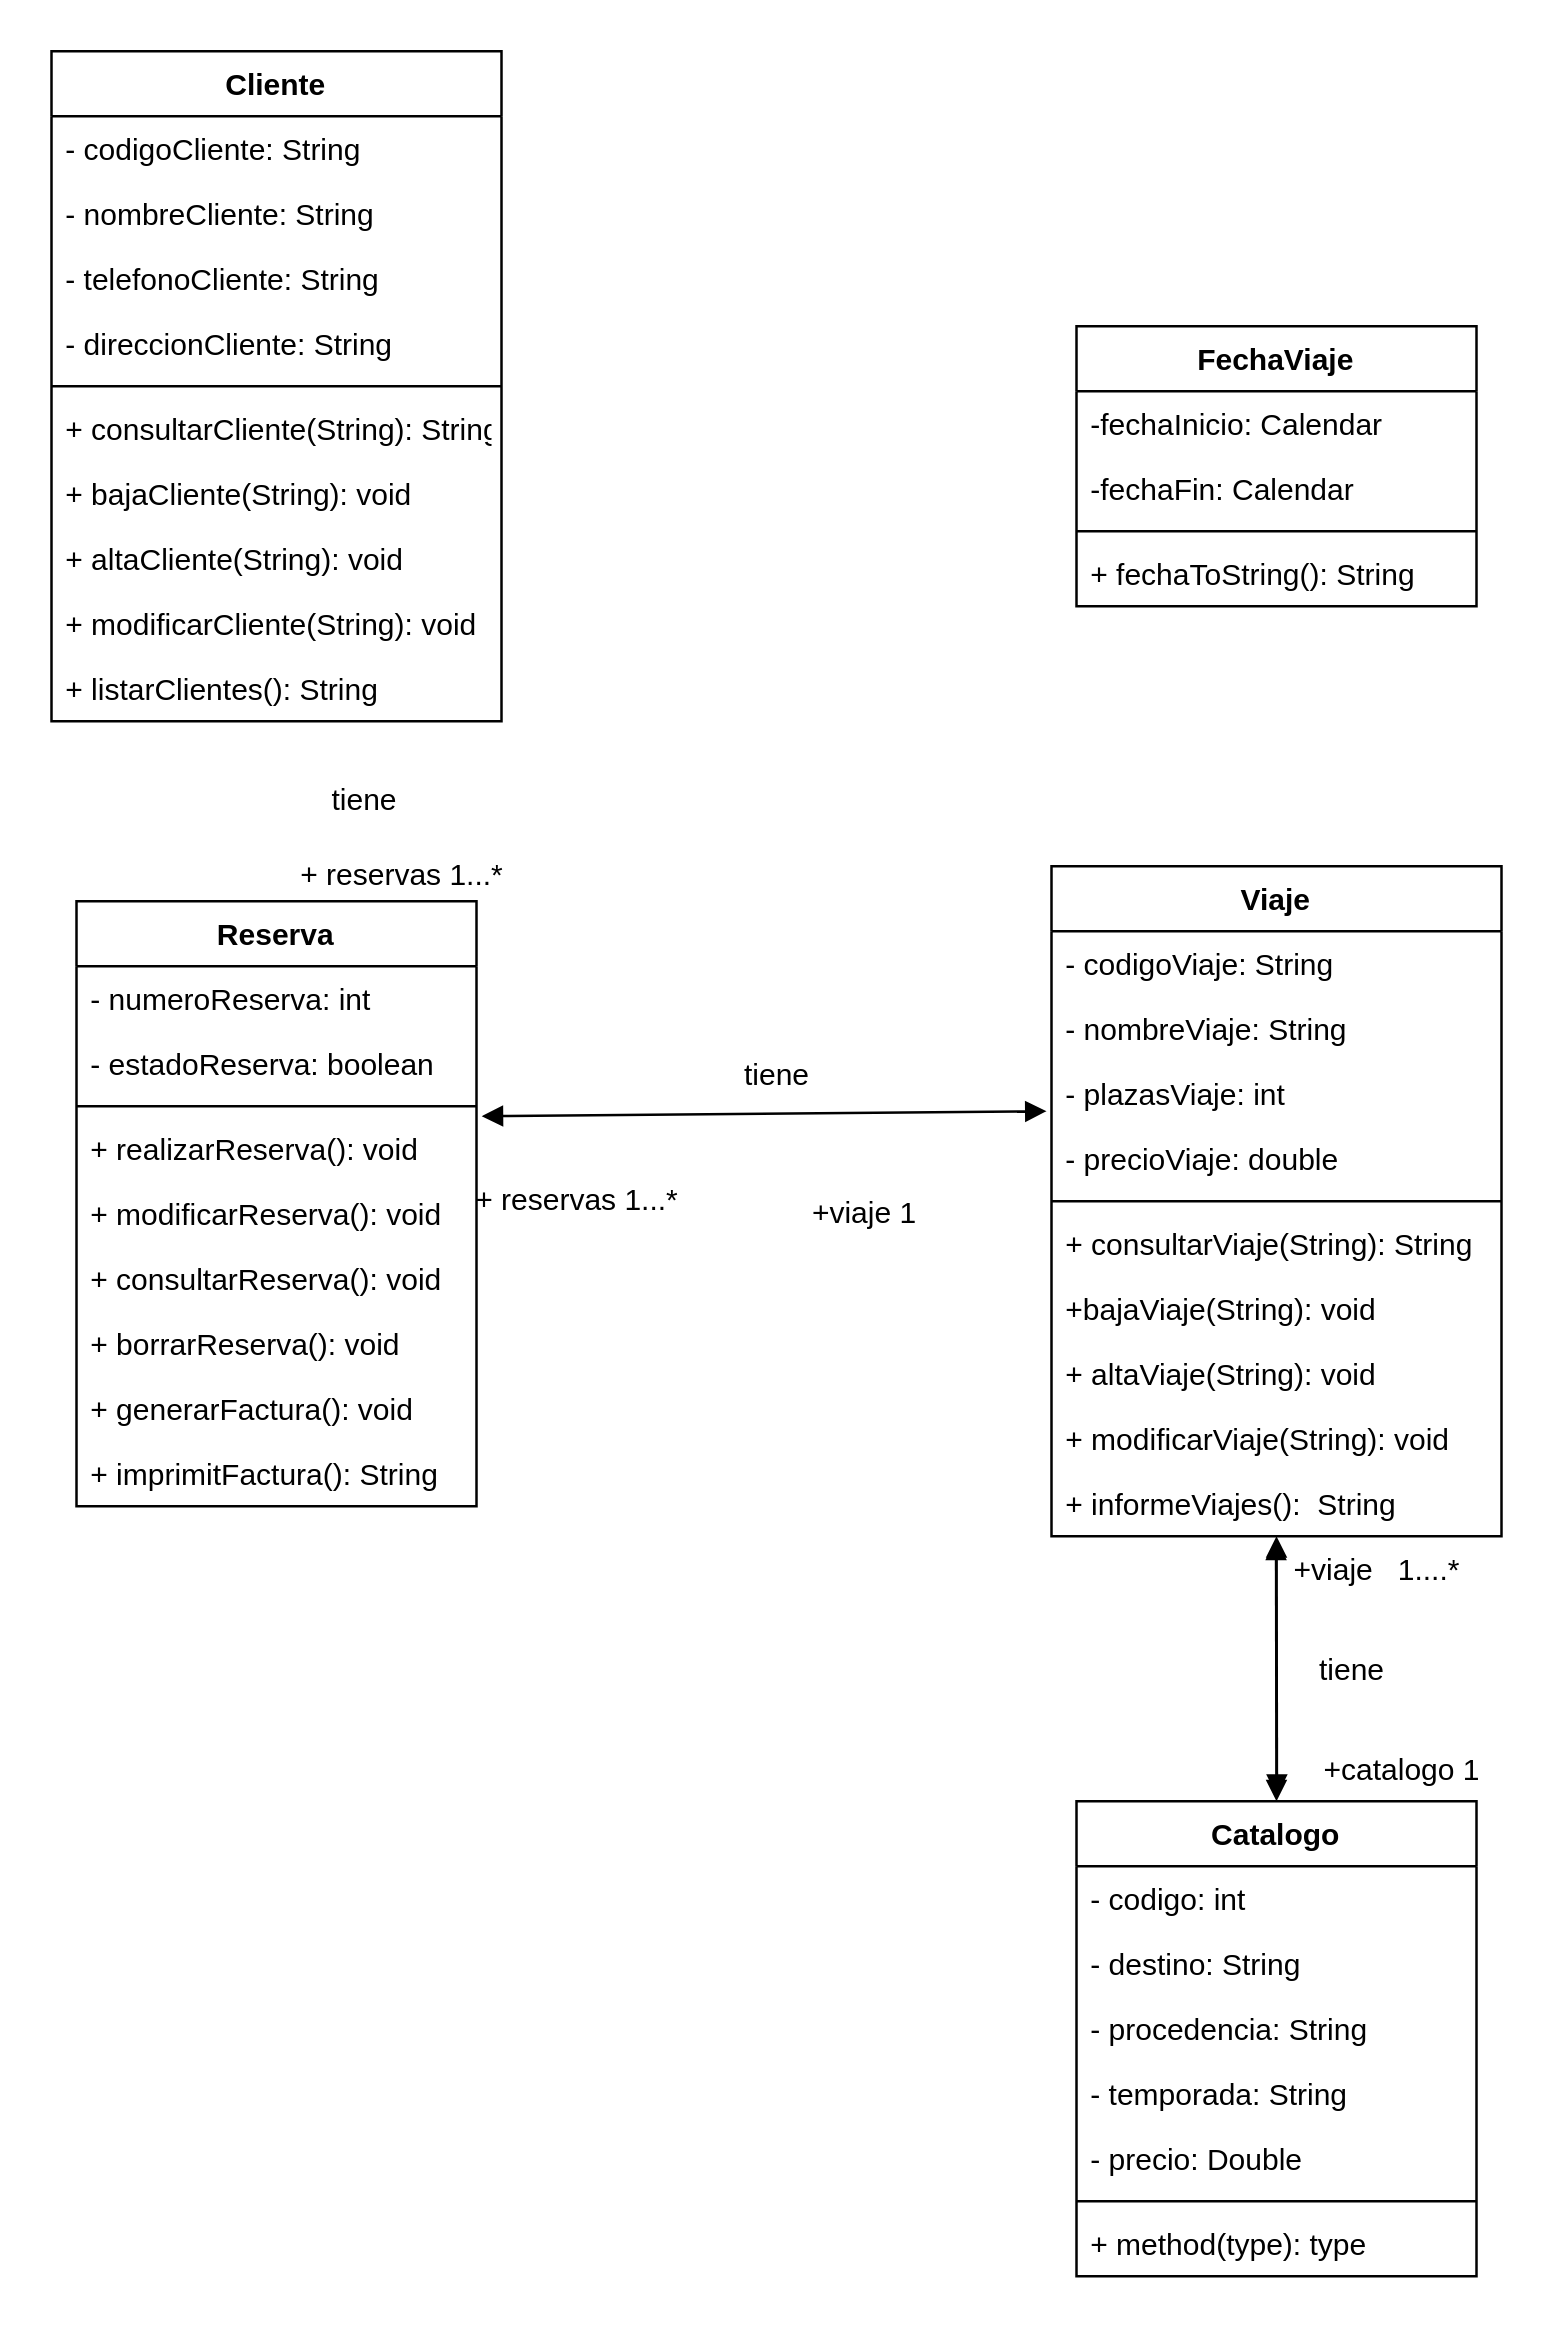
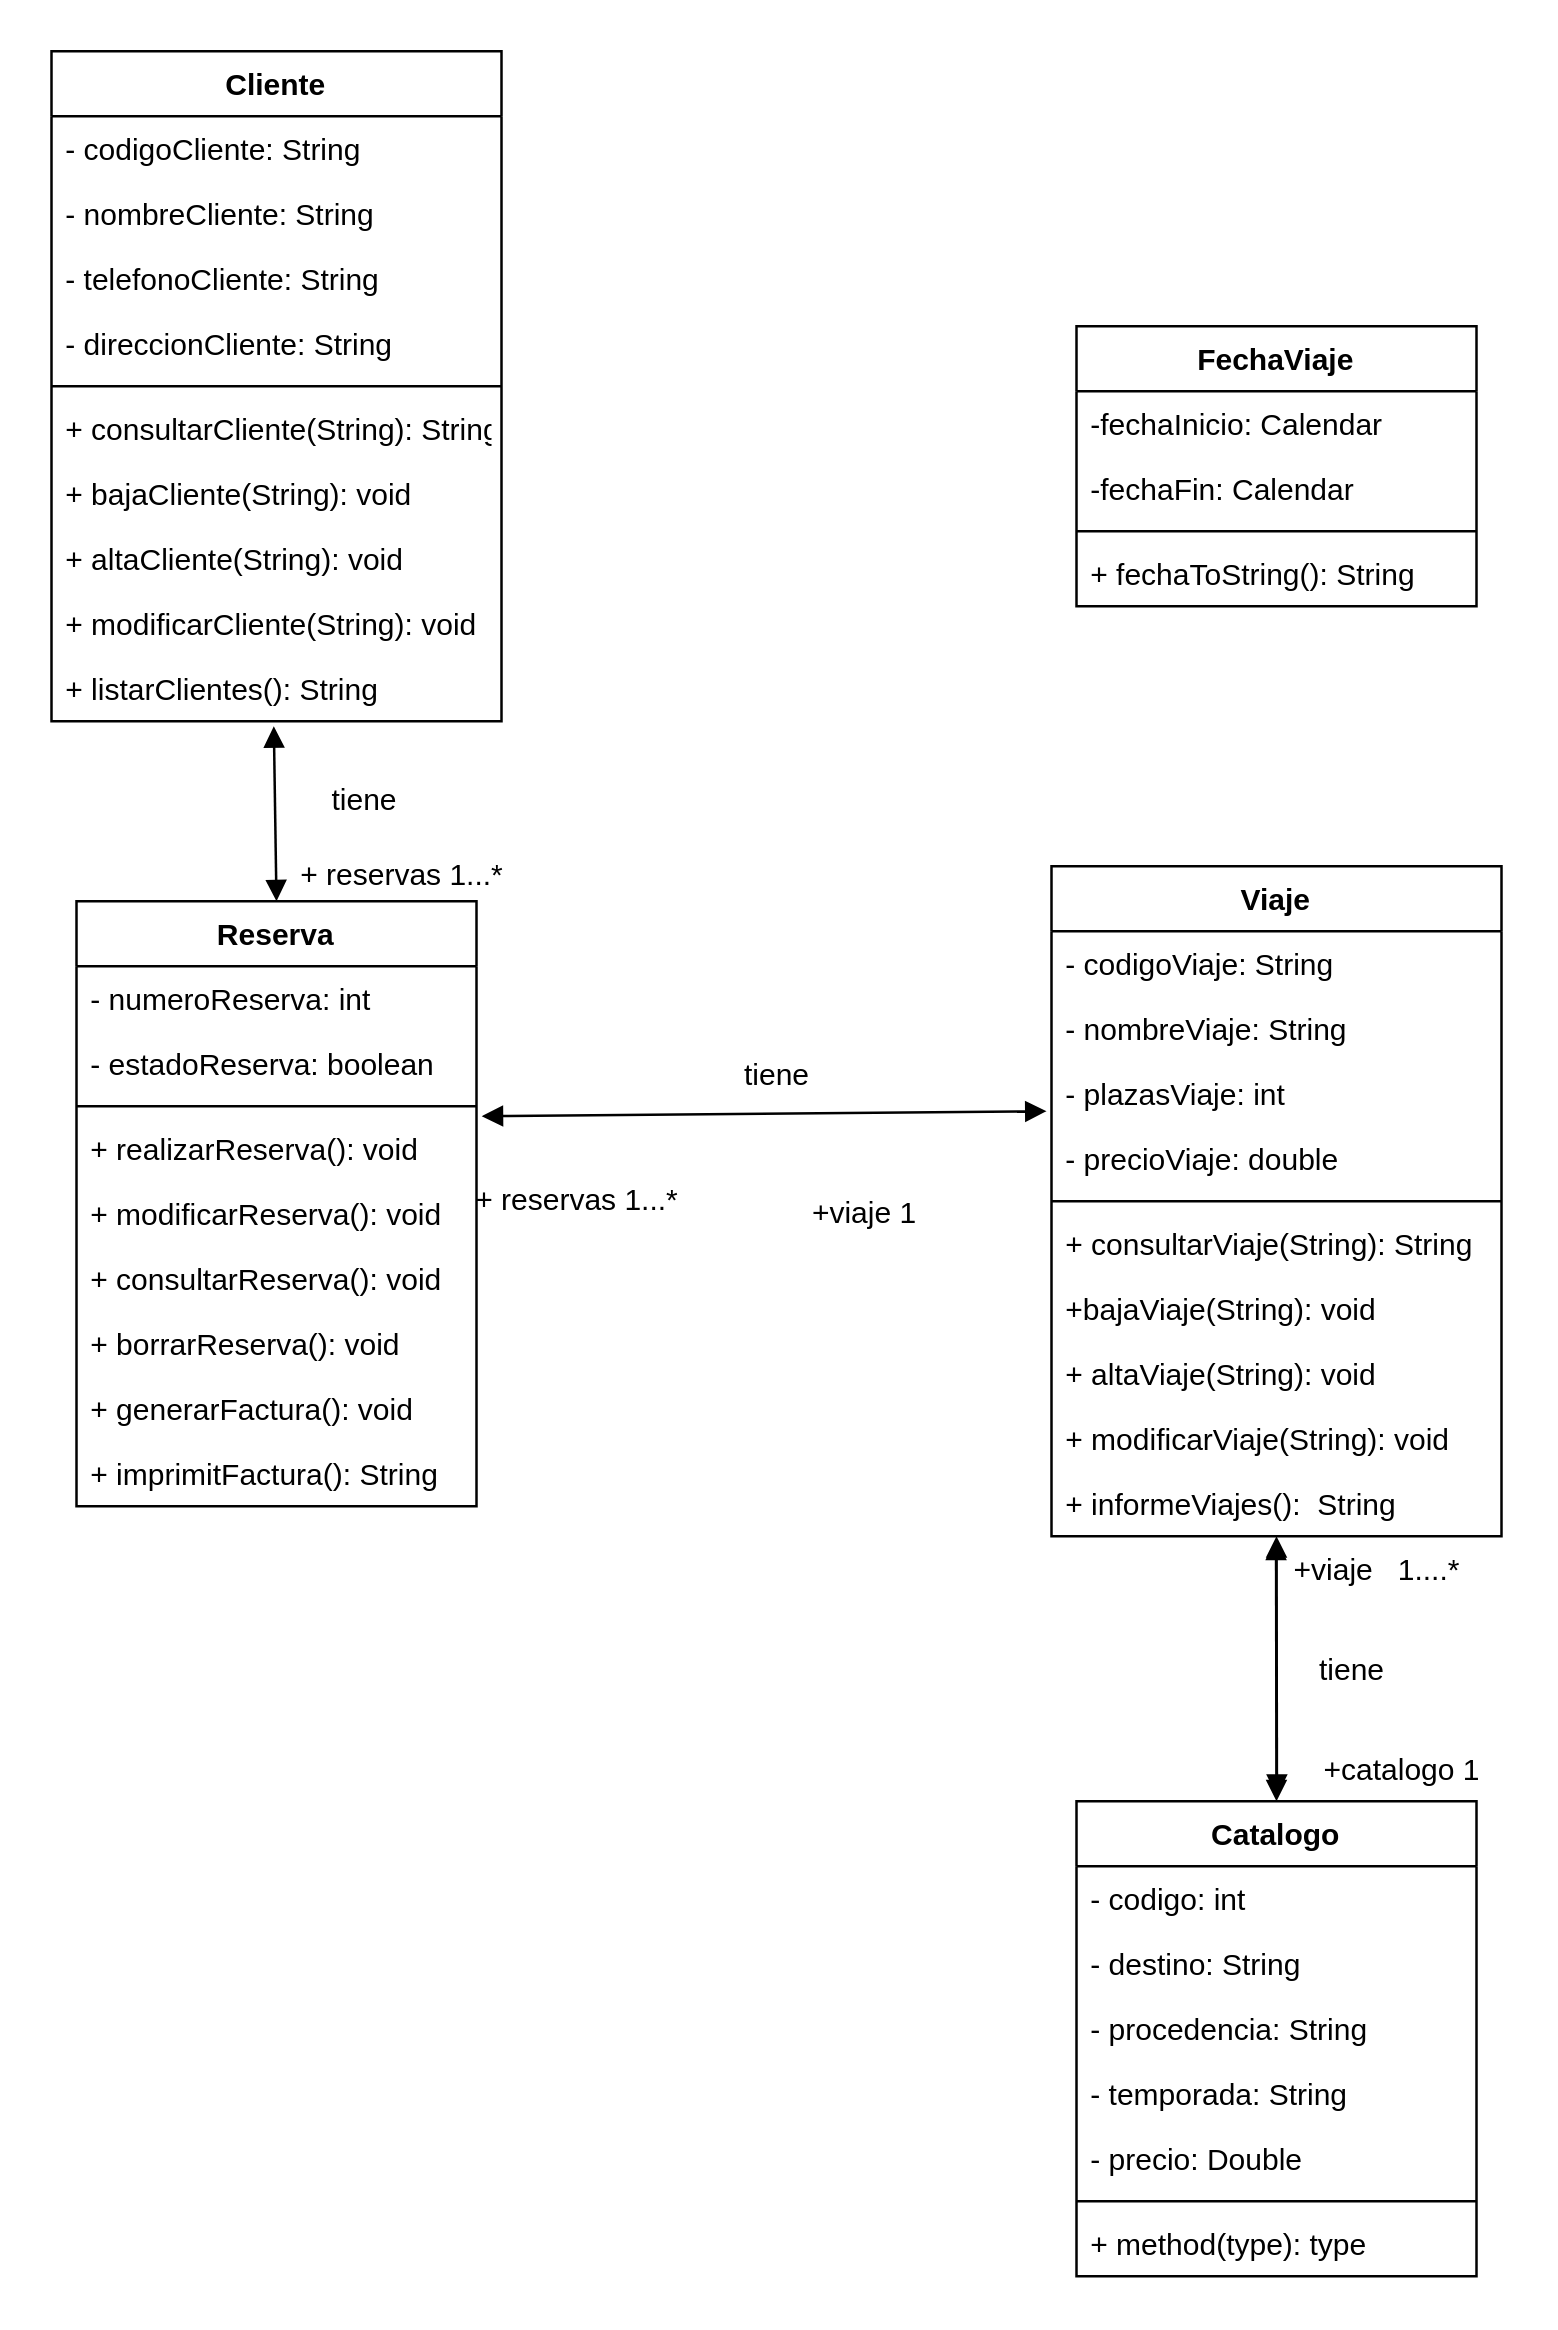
edge "+ listarClientes(): String" -- "Reserva": added
